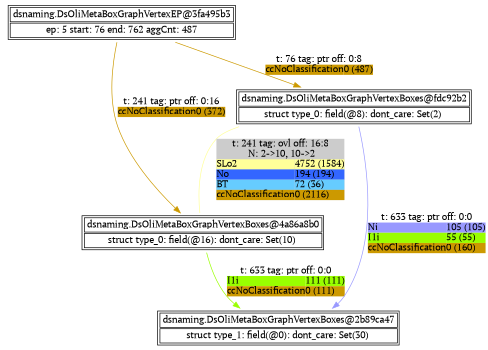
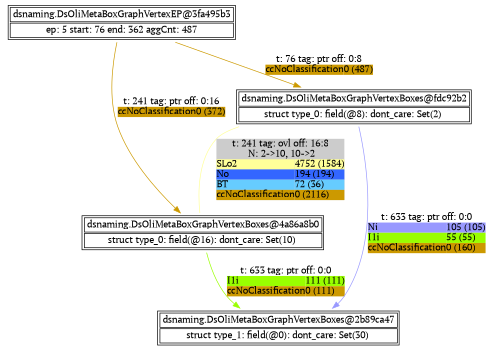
node "dsnaming.DsOliMetaBoxGraphVertexEP@3fa495b3": text "ep: 5 start: 76 end: 762 aggCnt: 487" -> "ep: 5 start: 76 end: 362 aggCnt: 487"
